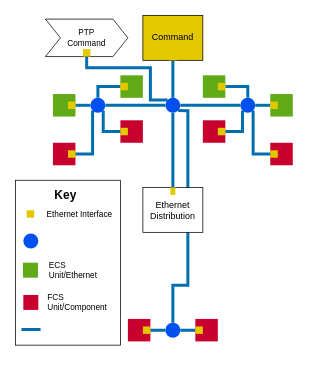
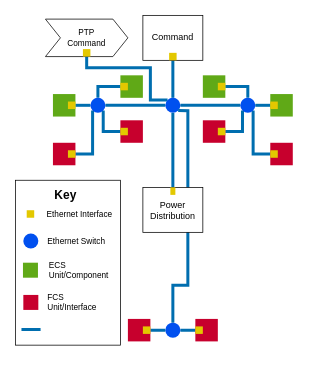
node "Command": fillcolor #e3c800 -> #ffffff
node "Ethernet Distribution": label "Ethernet Distribution" -> "Power Distribution"
node "Ethernet Switch": added
node "ECS Unit/Ethernet": label "ECS Unit/Ethernet" -> "ECS Unit/Component"
node "FCS Unit/Component": label "FCS Unit/Component" -> "FCS Unit/Interface"
